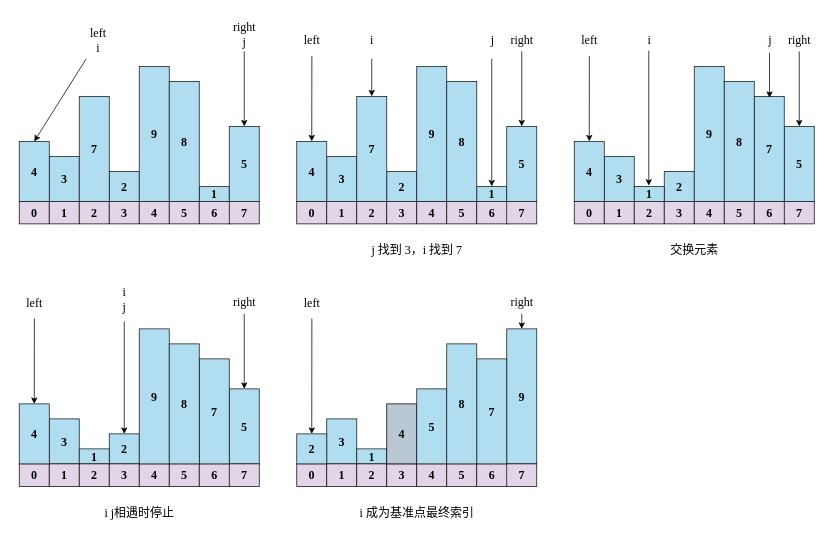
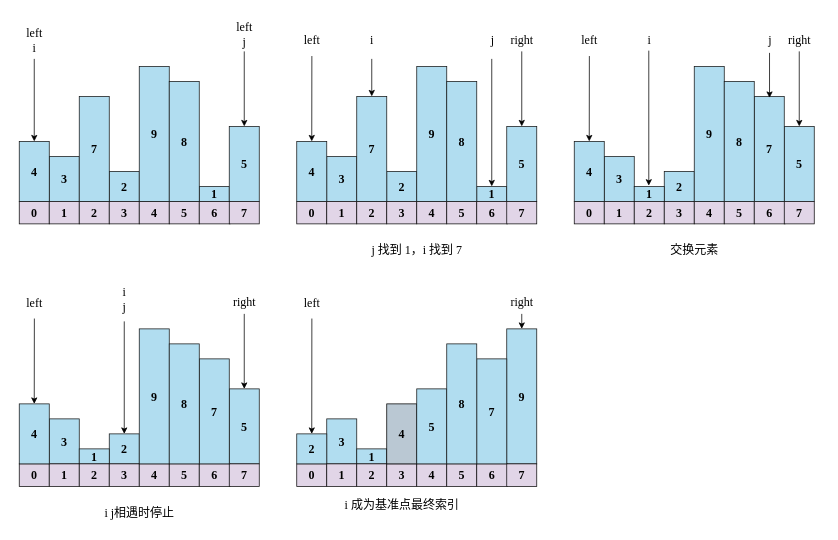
node "right j": label "right j" -> "left j"
node "left i": moved (98, 40) -> (34, 40)
node "j 找到 3，i 找到 7": label "j 找到 3，i 找到 7" -> "j 找到 1，i 找到 7"
node "i 成为基准点最终索引": moved (417, 513) -> (402, 505)
